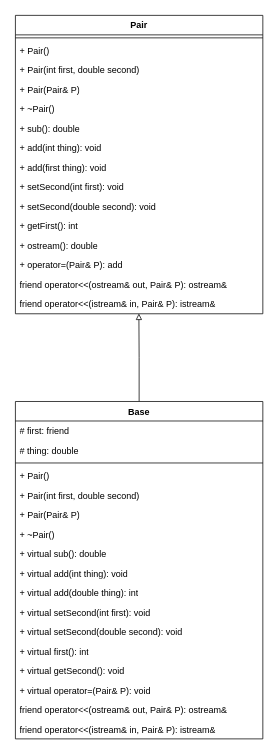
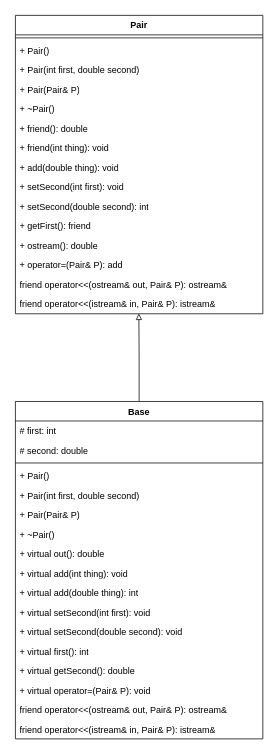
node "+ sub(): double": label "+ sub(): double" -> "+ friend(): double"
node "+ add(int thing): void": label "+ add(int thing): void" -> "+ friend(int thing): void"
node "+ add(first thing): void": label "+ add(first thing): void" -> "+ add(double thing): void"
node "+ setSecond(double second): void": label "+ setSecond(double second): void" -> "+ setSecond(double second): int"
node "+ getFirst(): int": label "+ getFirst(): int" -> "+ getFirst(): friend"
node "# first: friend": label "# first: friend" -> "# first: int"
node "# thing: double": label "# thing: double" -> "# second: double"
node "+ virtual sub(): double": label "+ virtual sub(): double" -> "+ virtual out(): double"
node "+ virtual getSecond(): void": label "+ virtual getSecond(): void" -> "+ virtual getSecond(): double"
